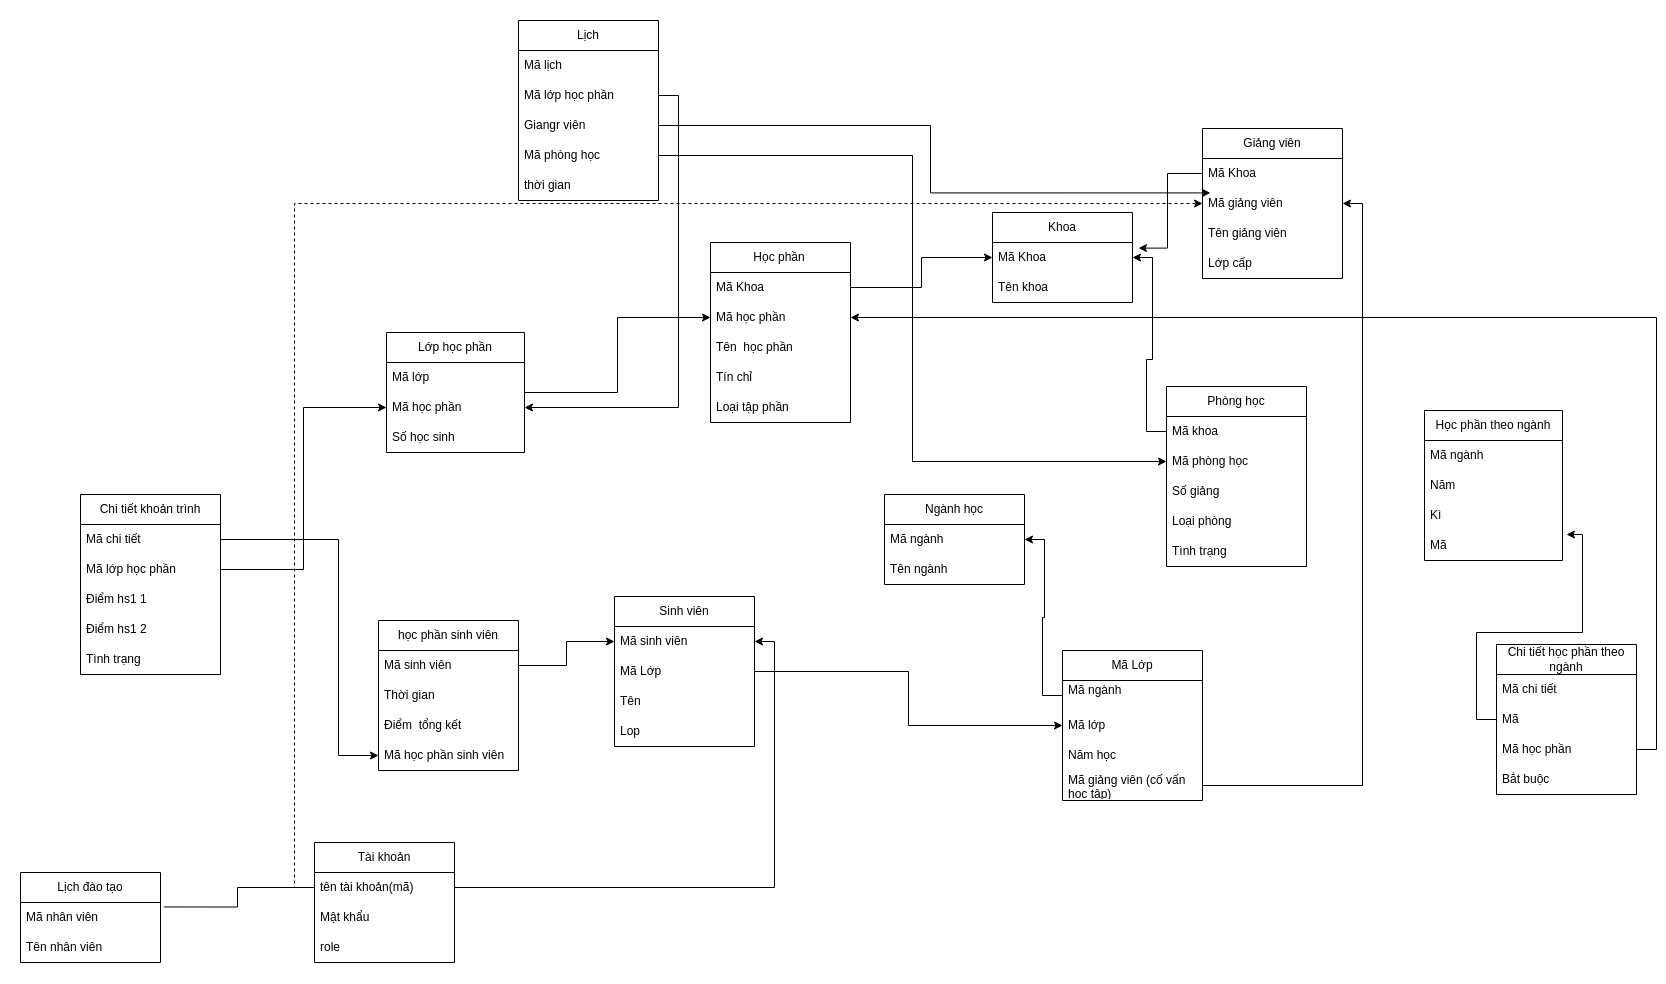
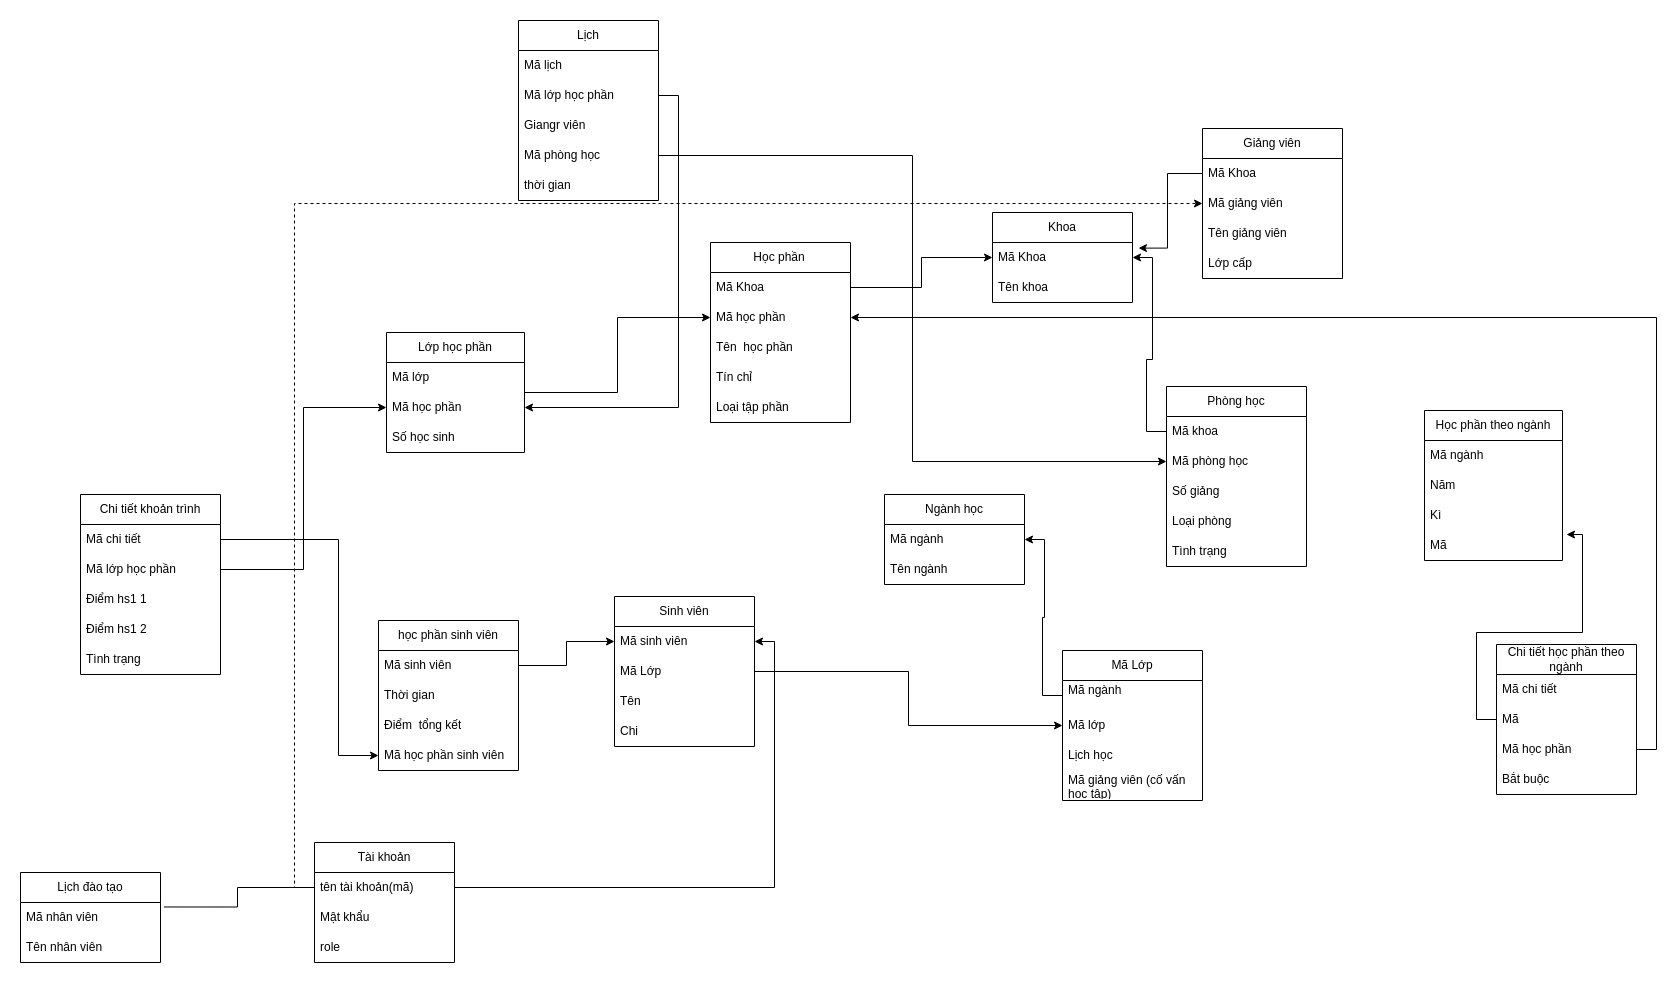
edge "Giangr viên" -> "Mã giảng viên": removed
edge "Mã giảng viên (cố vấn học tập)" -> "Mã giảng viên": removed
node "Lop": label "Lop" -> "Chi"
node "Năm học": label "Năm học" -> "Lịch học"
